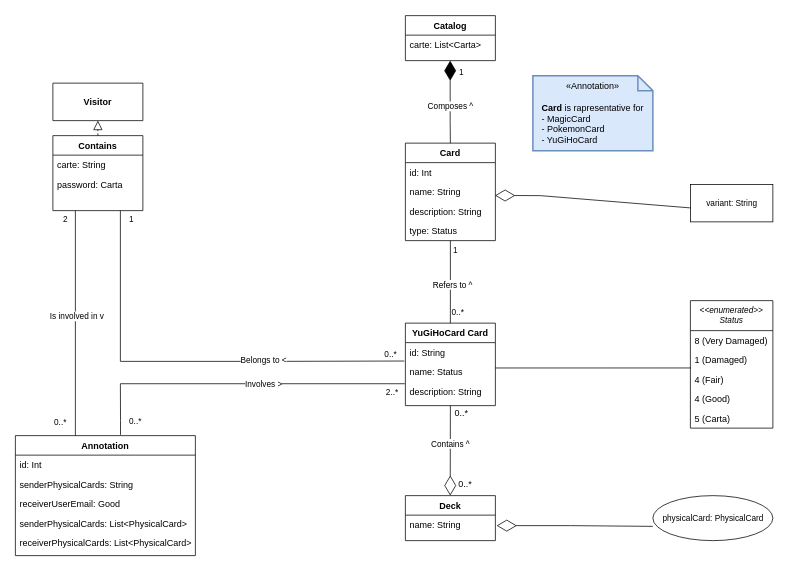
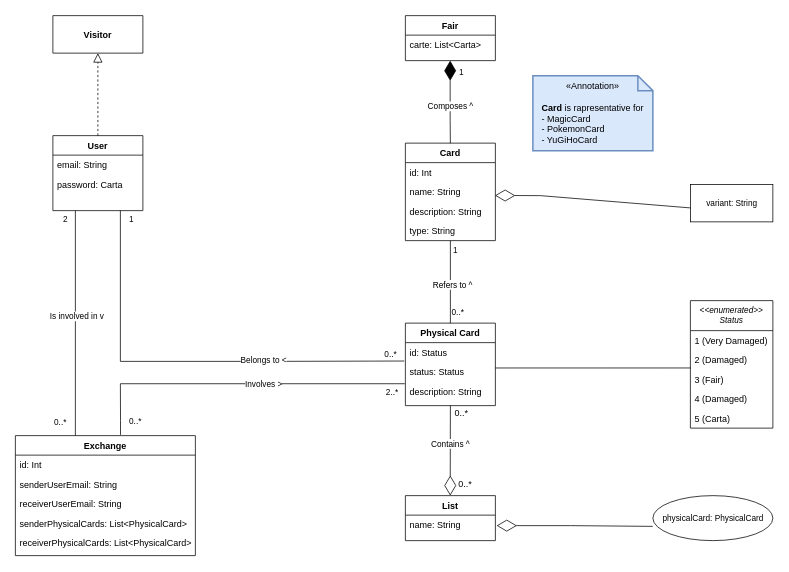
node "Catalog": label "Catalog" -> "Fair"
node "Visitor": moved (98, 102) -> (98, 34)
node "Contains": label "Contains" -> "User"
node "carte: String": label "carte: String" -> "email: String"
node "type: Status": label "type: Status" -> "type: String"
node "YuGiHoCard Card": label "YuGiHoCard Card" -> "Physical Card"
node "8 (Very Damaged)": label "8 (Very Damaged)" -> "1 (Very Damaged)"
node "id: String": label "id: String" -> "id: Status"
node "1 (Damaged)": label "1 (Damaged)" -> "2 (Damaged)"
node "name: Status": label "name: Status" -> "status: Status"
node "4 (Fair)": label "4 (Fair)" -> "3 (Fair)"
node "4 (Good)": label "4 (Good)" -> "4 (Damaged)"
node "Annotation": label "Annotation" -> "Exchange"
node "senderPhysicalCards: String": label "senderPhysicalCards: String" -> "senderUserEmail: String"
node "receiverUserEmail: Good": label "receiverUserEmail: Good" -> "receiverUserEmail: String"
node "Deck": label "Deck" -> "List"
